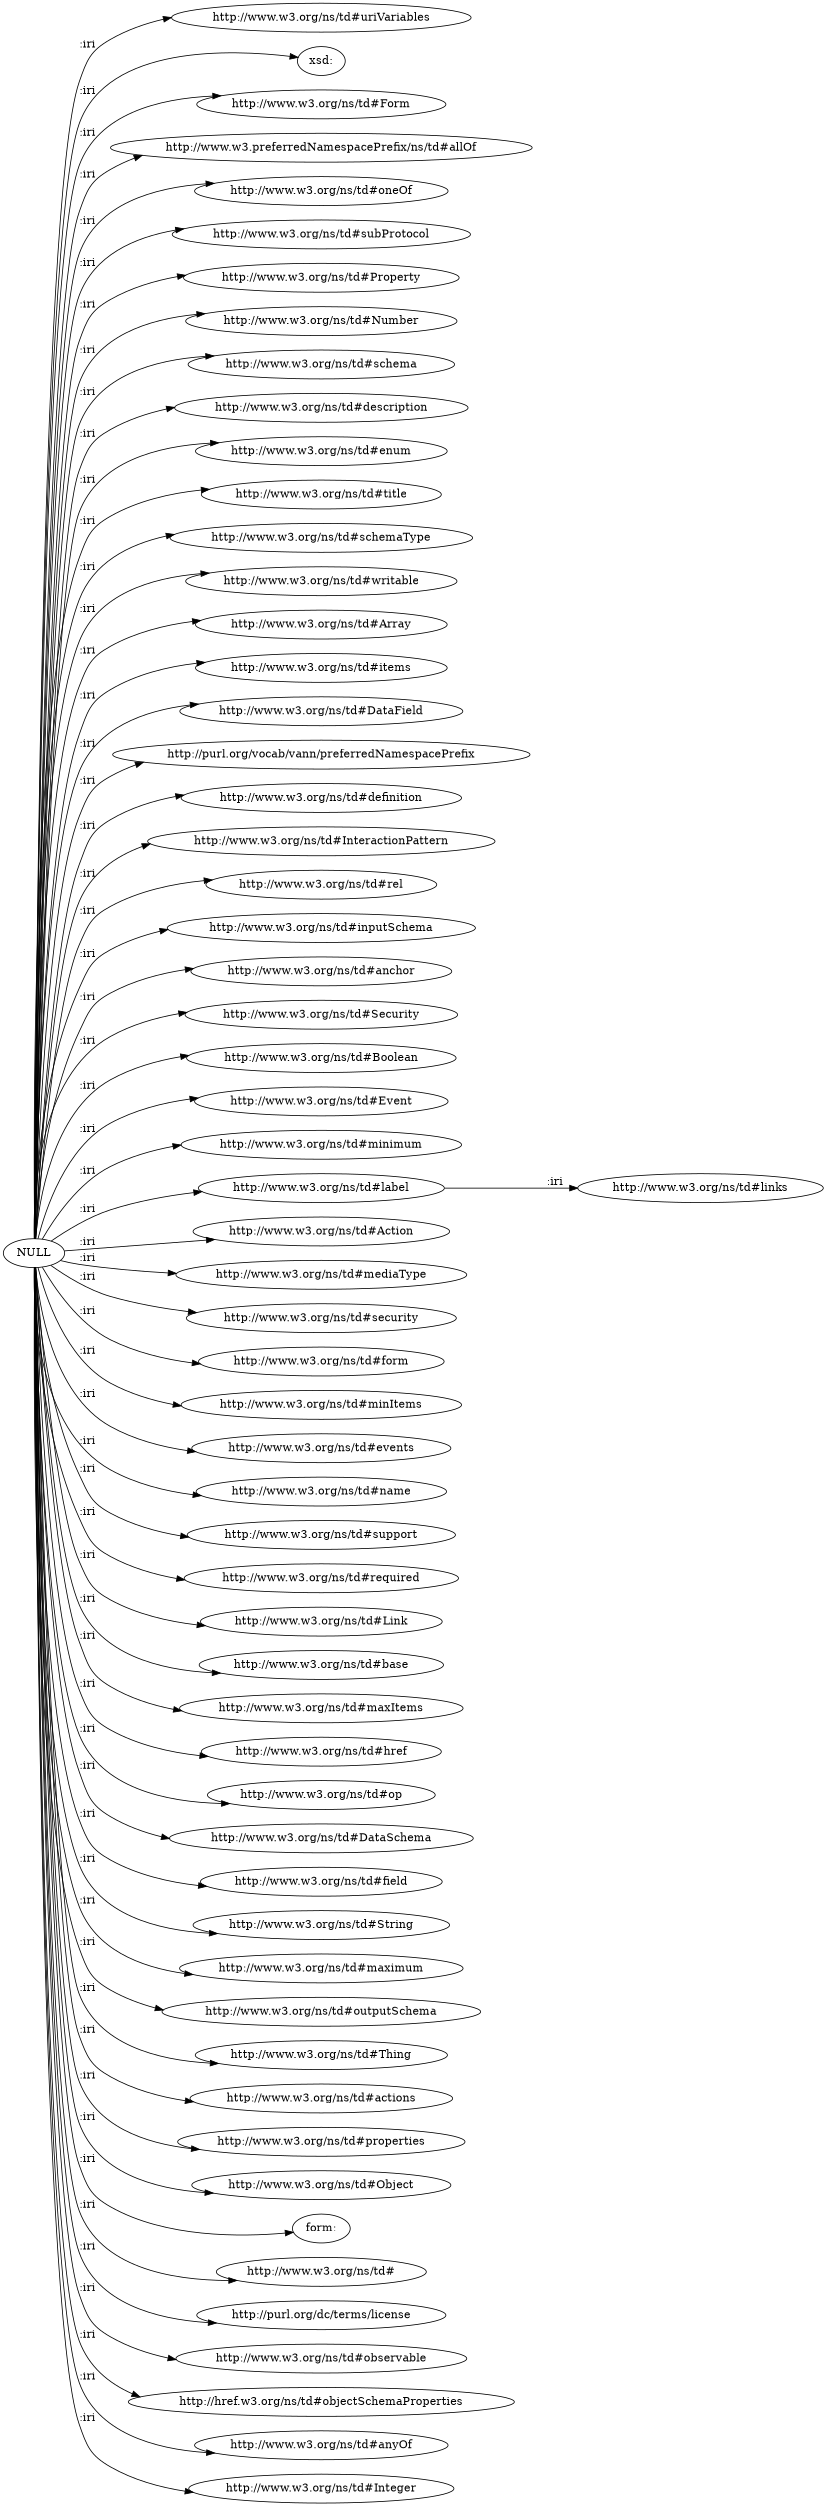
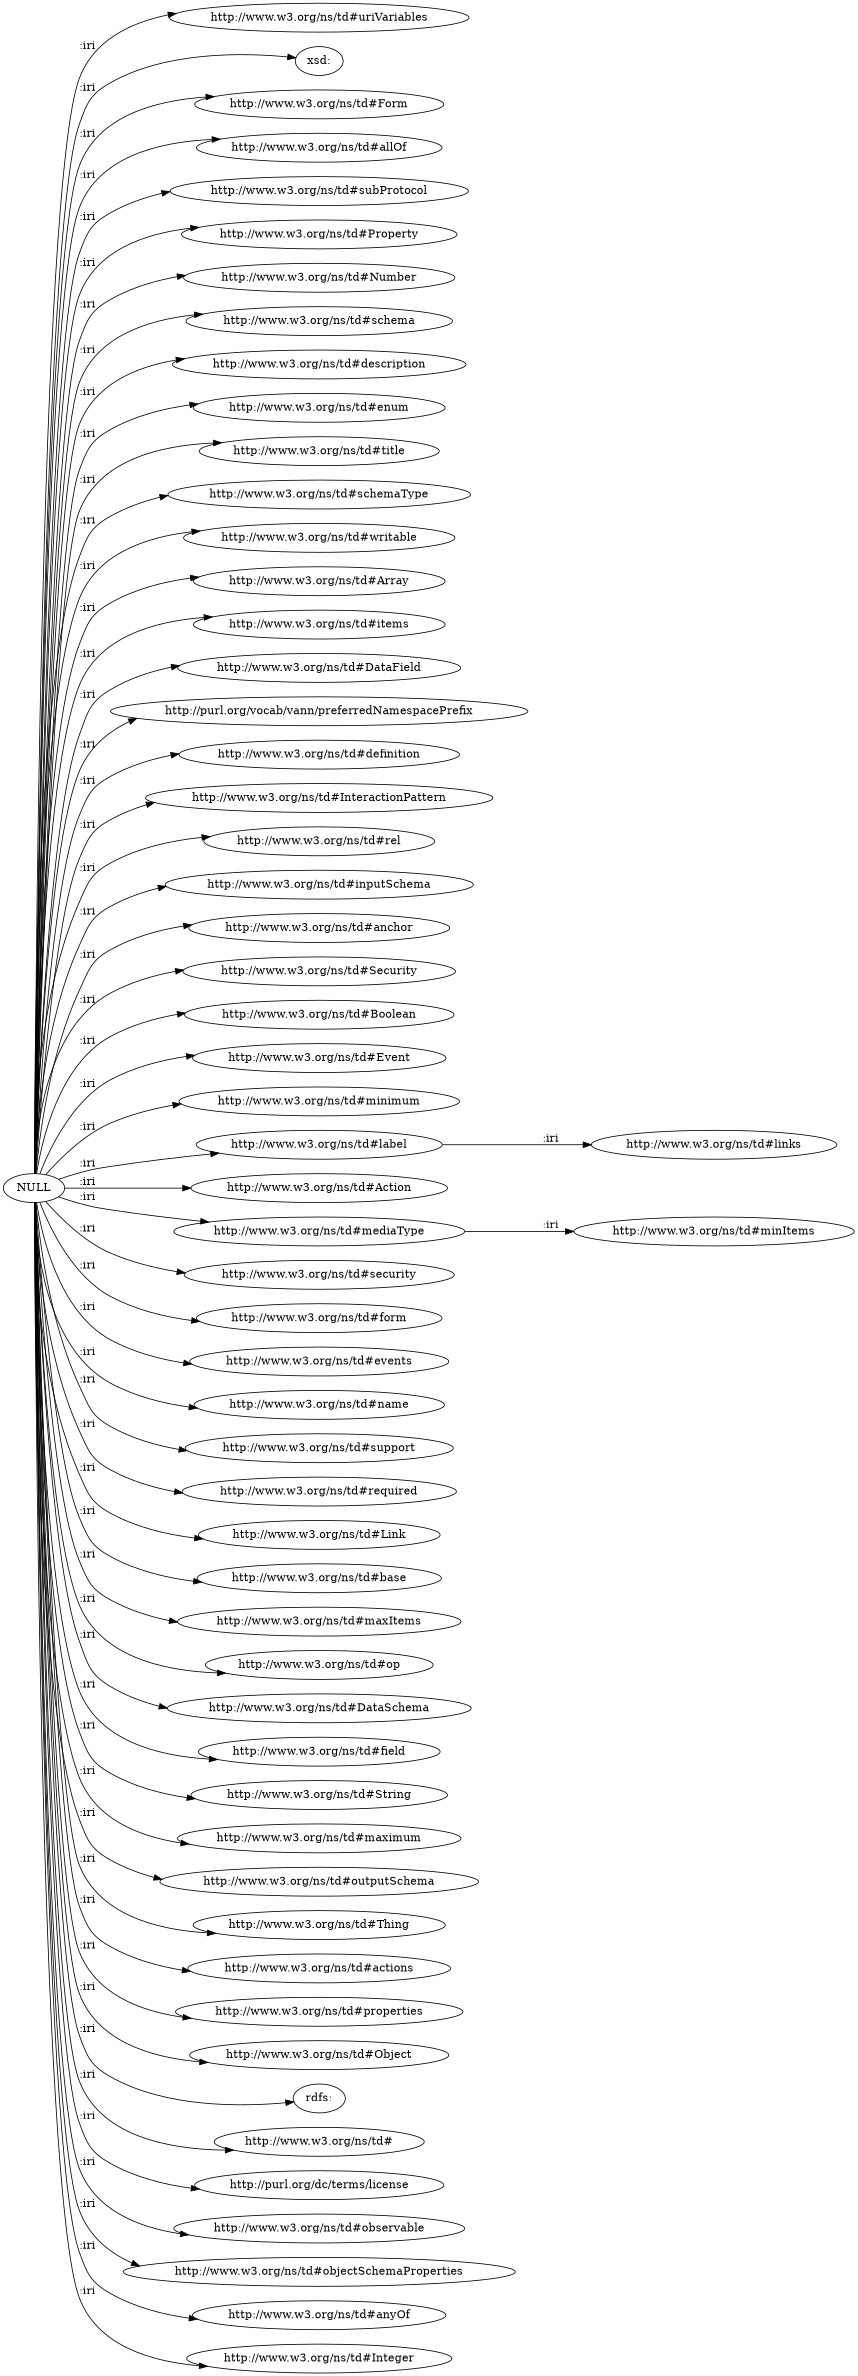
node "http://www.w3.preferredNamespacePrefix/ns/td#allOf": label "http://www.w3.preferredNamespacePrefix/ns/td#allOf" -> "http://www.w3.org/ns/td#allOf"
node "http://www.w3.org/ns/td#oneOf": removed
edge "NULL" -> "http://www.w3.org/ns/td#minItems": now "http://www.w3.org/ns/td#mediaType" -> "http://www.w3.org/ns/td#minItems"
node "http://www.w3.org/ns/td#href": removed
node "form:": label "form:" -> "rdfs:"
node "http://href.w3.org/ns/td#objectSchemaProperties": label "http://href.w3.org/ns/td#objectSchemaProperties" -> "http://www.w3.org/ns/td#objectSchemaProperties"
